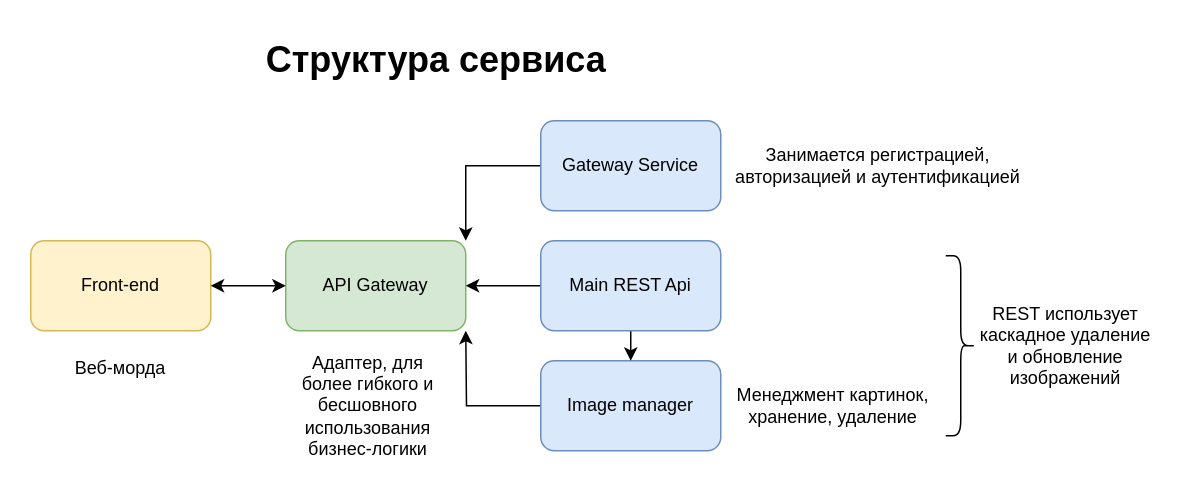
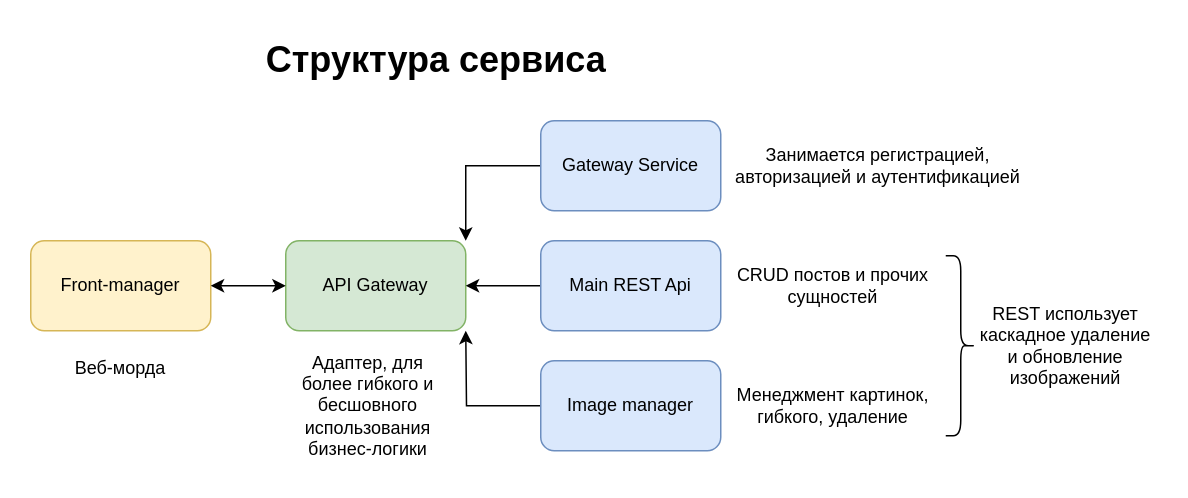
node "Front-end": label "Front-end" -> "Front-manager"
node "CRUD постов и прочих сущностей": added
edge "Main REST Api" -> "Image manager": removed
node "Менеджмент картинок, хранение, удаление": label "Менеджмент картинок, хранение, удаление" -> "Менеджмент картинок, гибкого, удаление"
